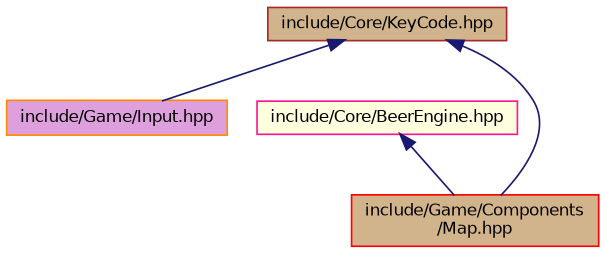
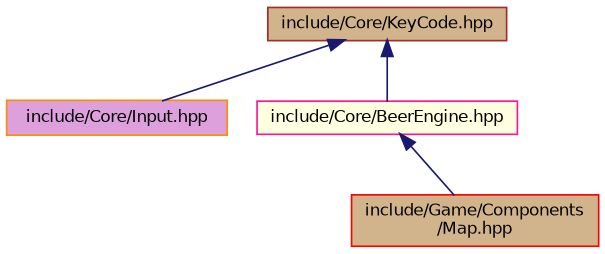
edge "include/Game/Components /Map.hpp" -> "include/Core/KeyCode.hpp": now "include/Core/BeerEngine.hpp" -> "include/Core/KeyCode.hpp"
node "include/Game/Input.hpp": label "include/Game/Input.hpp" -> "include/Core/Input.hpp"
